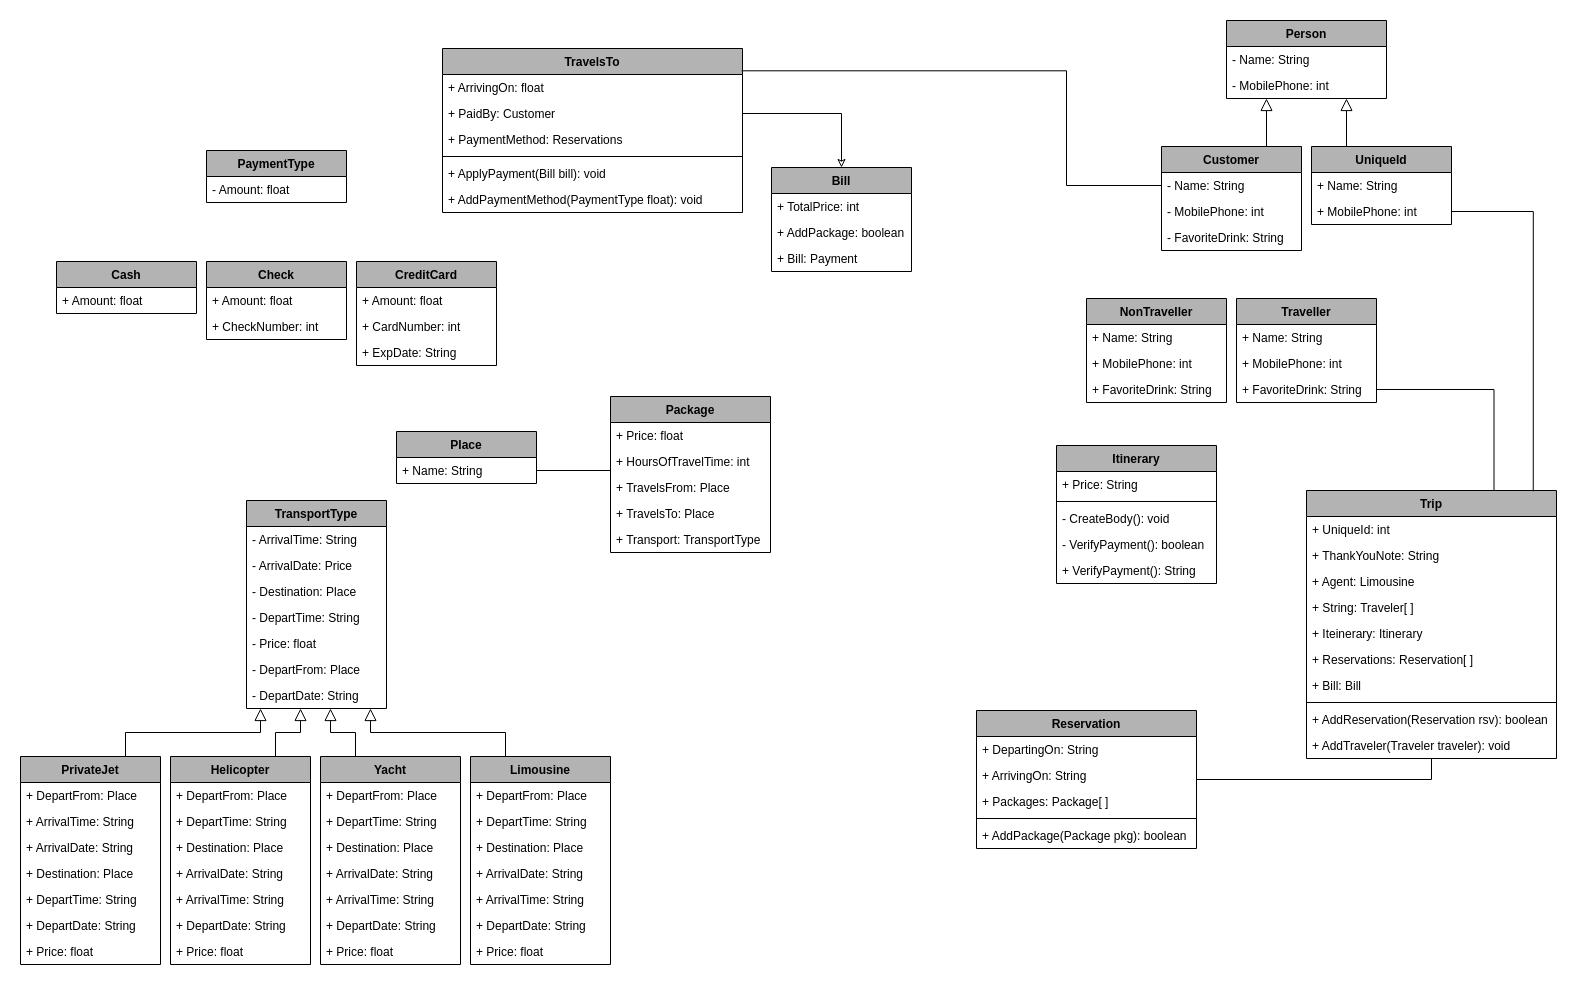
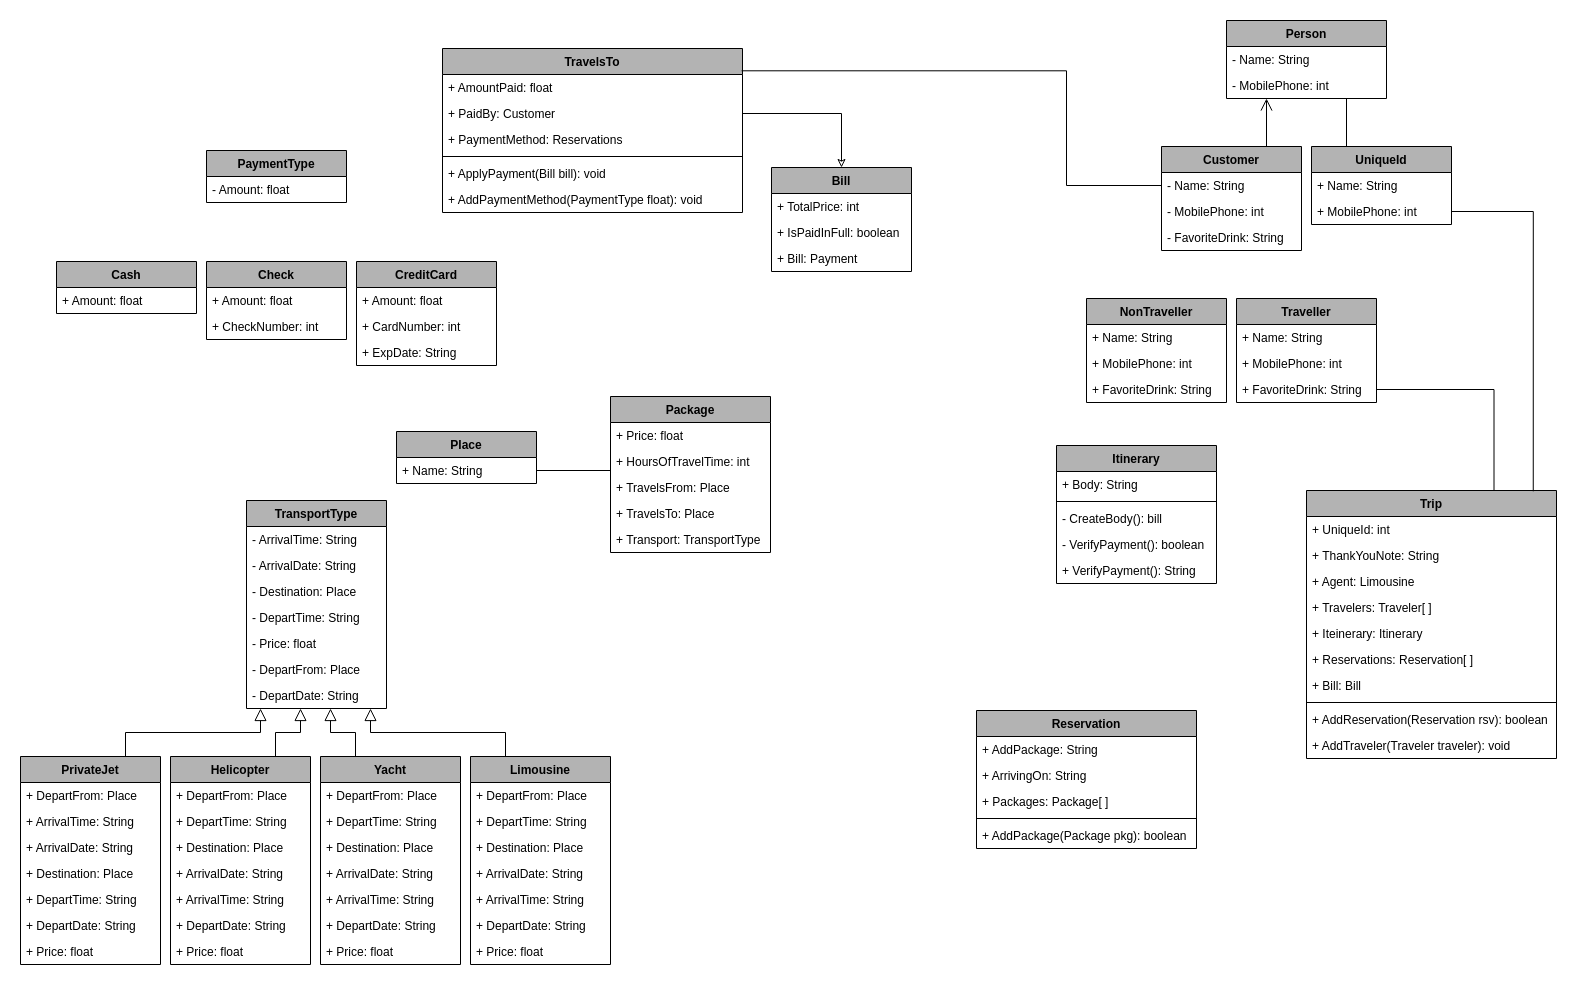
node "+ ArrivingOn: float": label "+ ArrivingOn: float" -> "+ AmountPaid: float"
edge "Customer" -> "Person": arrowhead block -> open
edge "UniqueId" -> "Person": arrowhead block -> none
node "+ AddPackage: boolean": label "+ AddPackage: boolean" -> "+ IsPaidInFull: boolean"
node "+ Price: String": label "+ Price: String" -> "+ Body: String"
node "- CreateBody(): void": label "- CreateBody(): void" -> "- CreateBody(): bill"
node "- ArrivalDate: Price": label "- ArrivalDate: Price" -> "- ArrivalDate: String"
node "+ String: Traveler[ ]": label "+ String: Traveler[ ]" -> "+ Travelers: Traveler[ ]"
node "+ DepartingOn: String": label "+ DepartingOn: String" -> "+ AddPackage: String"
edge "Trip" -- "Reservation": removed
